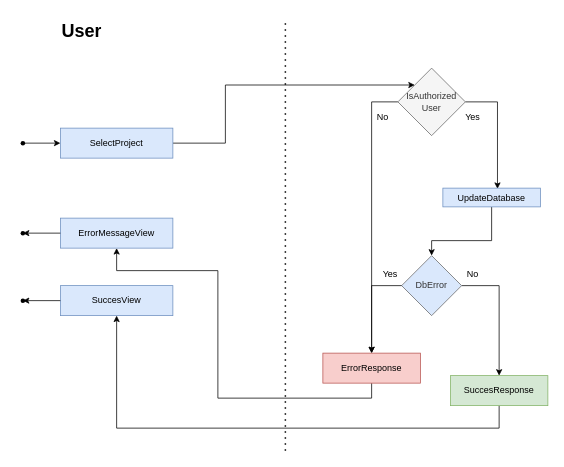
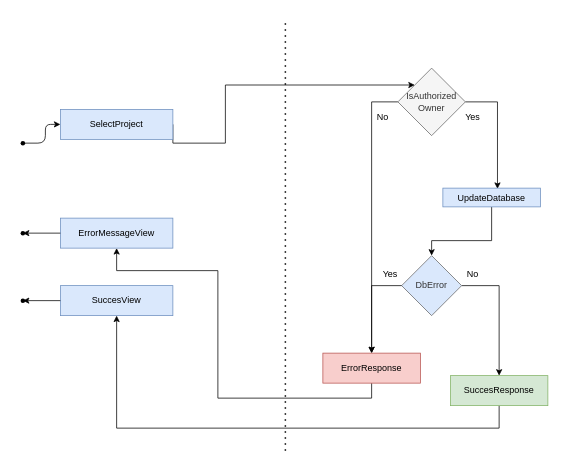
node "User": removed
node "IsAuthorized User": label "IsAuthorized User" -> "IsAuthorized Owner"
node "SelectProject": moved (117, 143) -> (117, 124)
